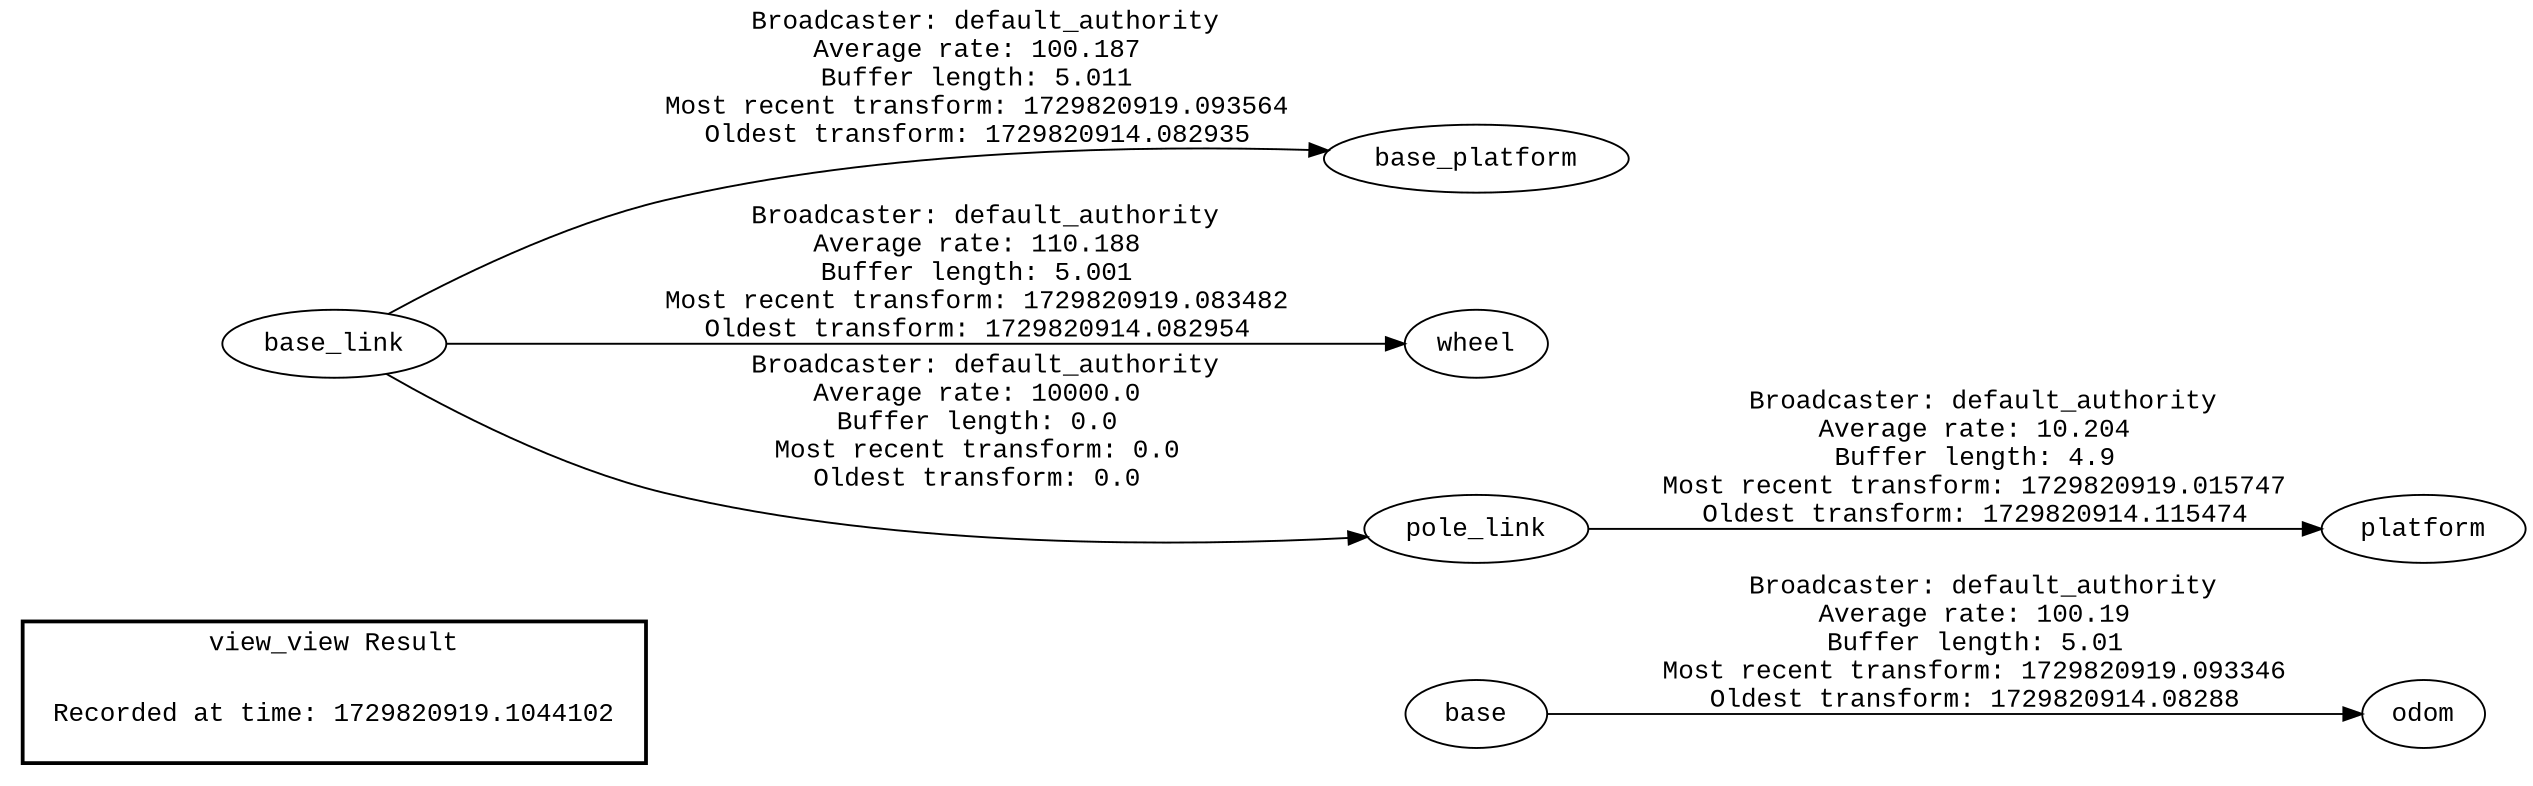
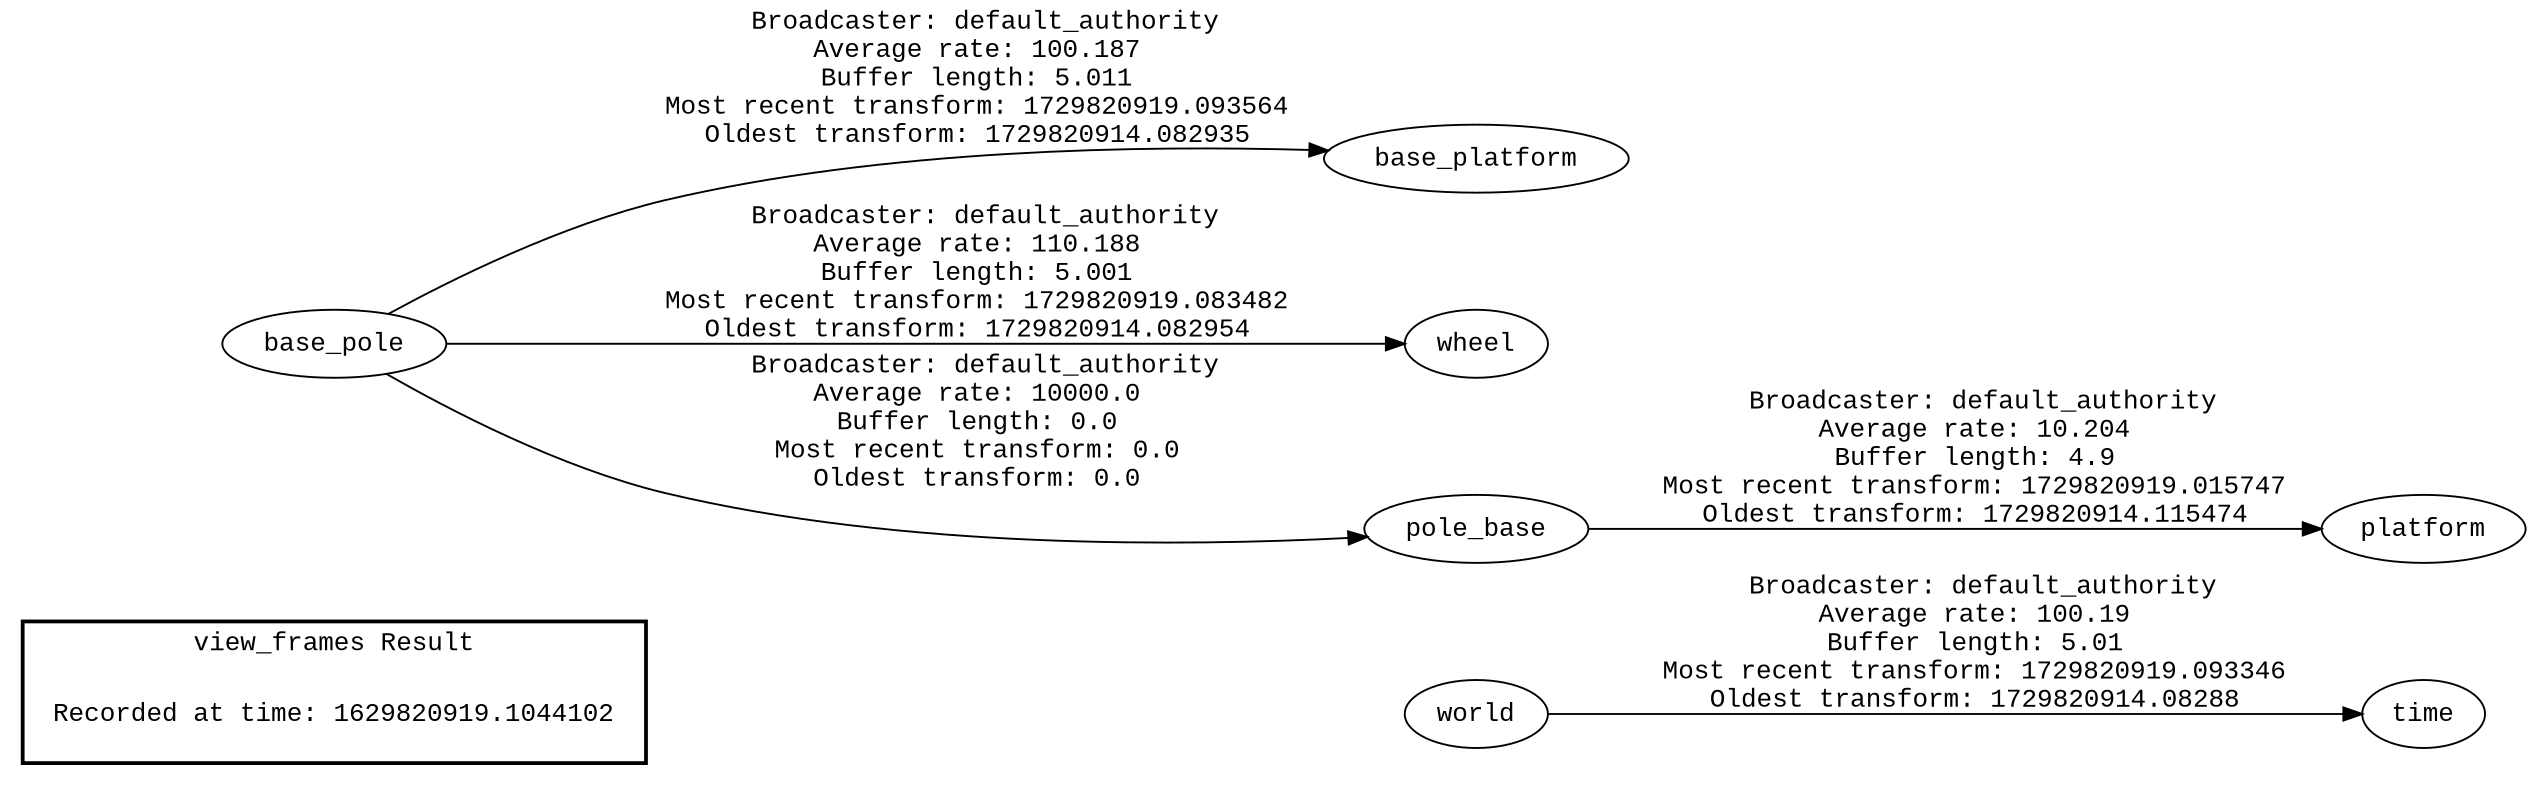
node "base_link": label "base_link" -> "base_pole"
node "pole_link": label "pole_link" -> "pole_base"
cluster "view_view Result": label "view_view Result" -> "view_frames Result"
node "Recorded at time: 1729820919.1044102": label "Recorded at time: 1729820919.1044102" -> "Recorded at time: 1629820919.1044102"
node "base": label "base" -> "world"
node "odom": label "odom" -> "time"
